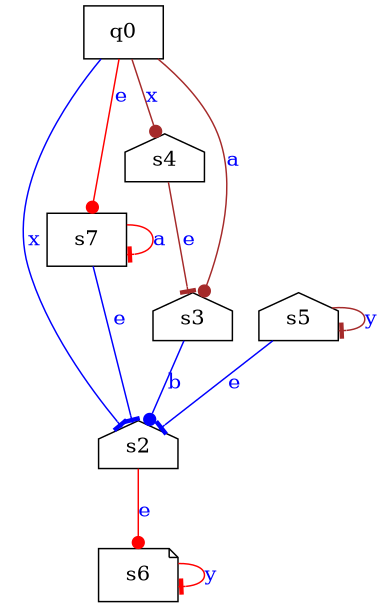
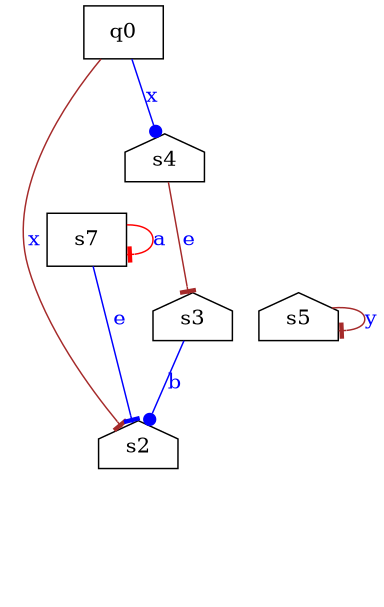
edge "q0" -> "s4": color brown -> blue
edge "q0" -> "s7": removed, label "e"
edge "q0" -> "s3": removed, label "a"
edge "q0" -> "s2": color blue -> brown
edge "s5" -> "s2": removed, label "e"
node "s6": removed
